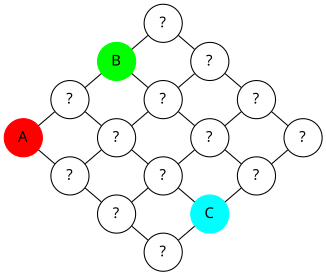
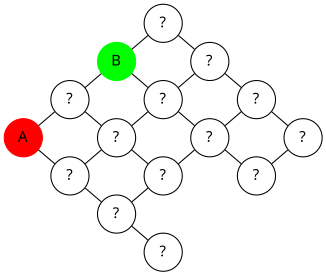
node "C": removed
